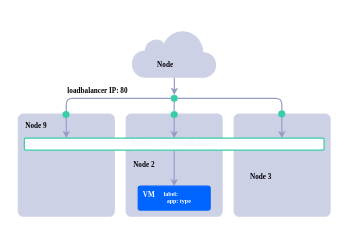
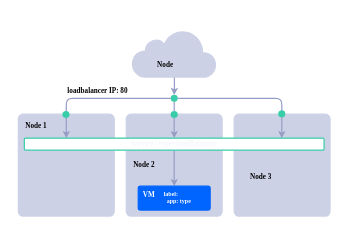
node "Node 9": label "Node 9" -> "Node 1"
